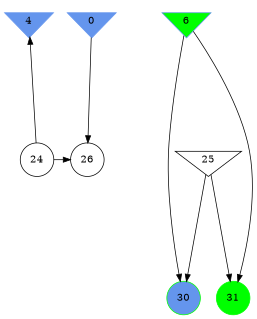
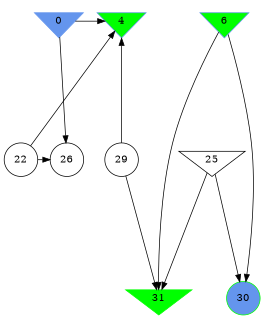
node "4": fillcolor cornflowerblue -> green
edge "0" -> "4": added
node "24": label "24" -> "22"
node "29": added
node "31": shape circle -> invtriangle
